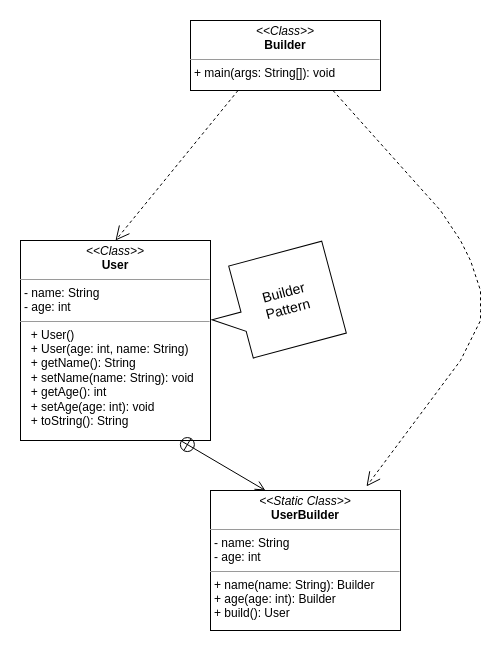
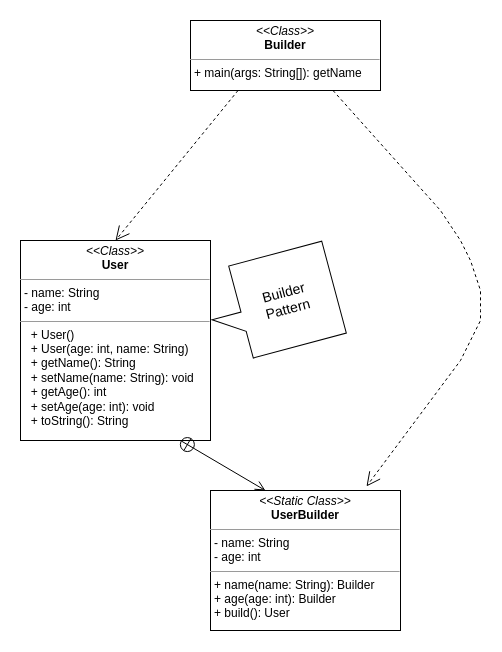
node "<<Class>> Builder + main(args: String[]): void": label "<<Class>> Builder + main(args: String[]): void" -> "<<Class>> Builder + main(args: String[]): getName"
